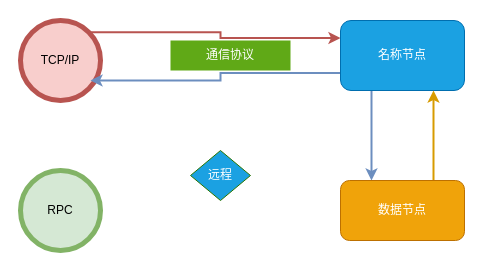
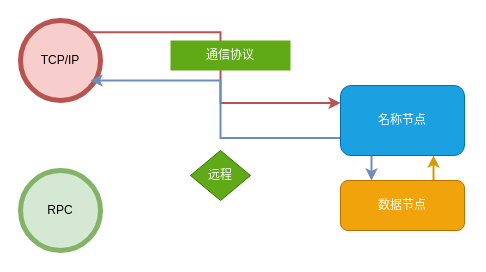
node "名称节点": moved (403, 56) -> (403, 121)
node "远程": fillcolor #1ba1e2 -> #60a917
node "数据节点": size 124x60 -> 124x50
